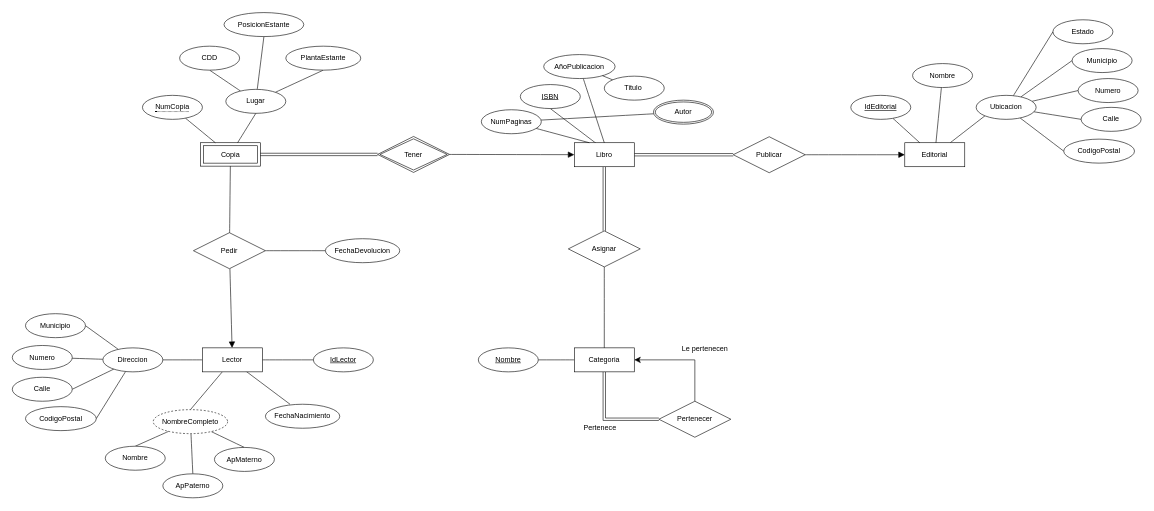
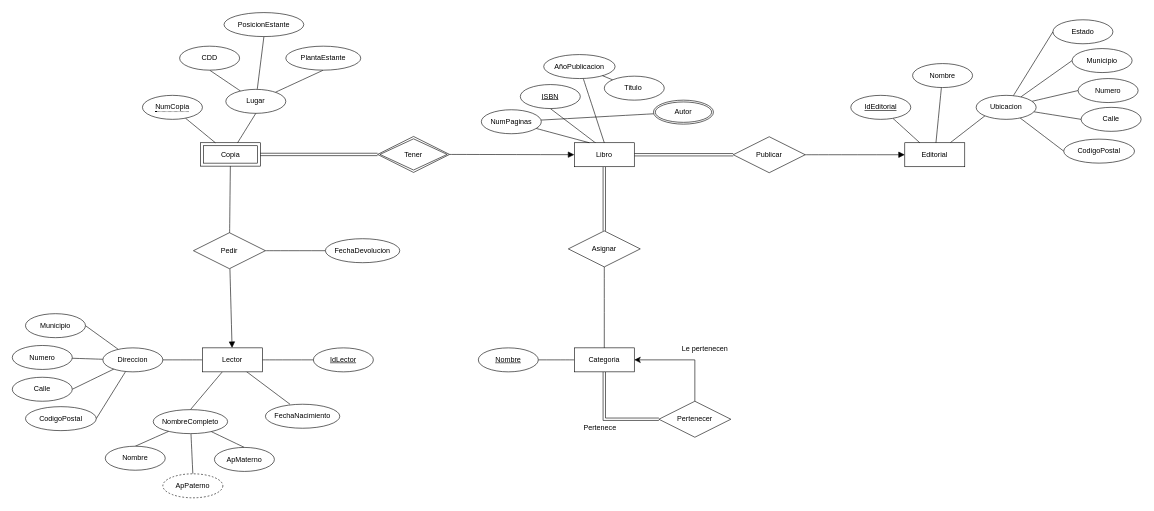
node "NombreCompleto": style dashed -> solid
node "ApPaterno": style solid -> dashed
